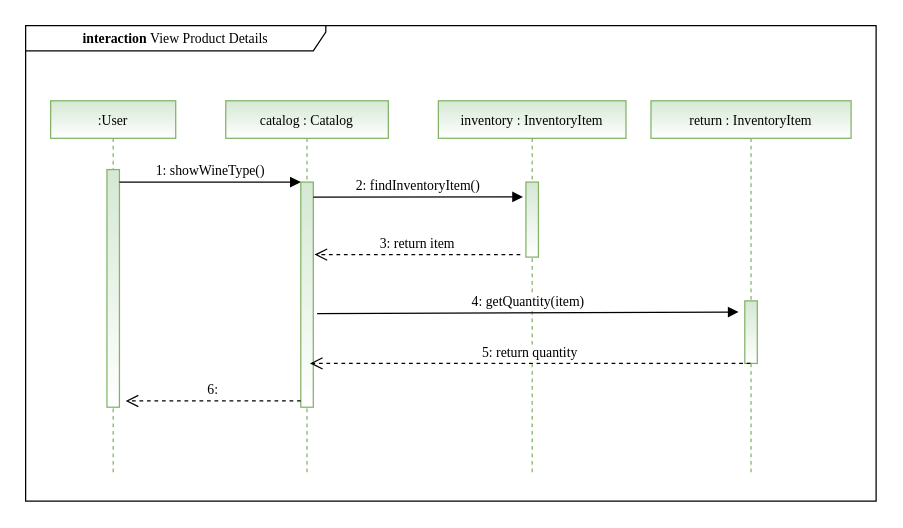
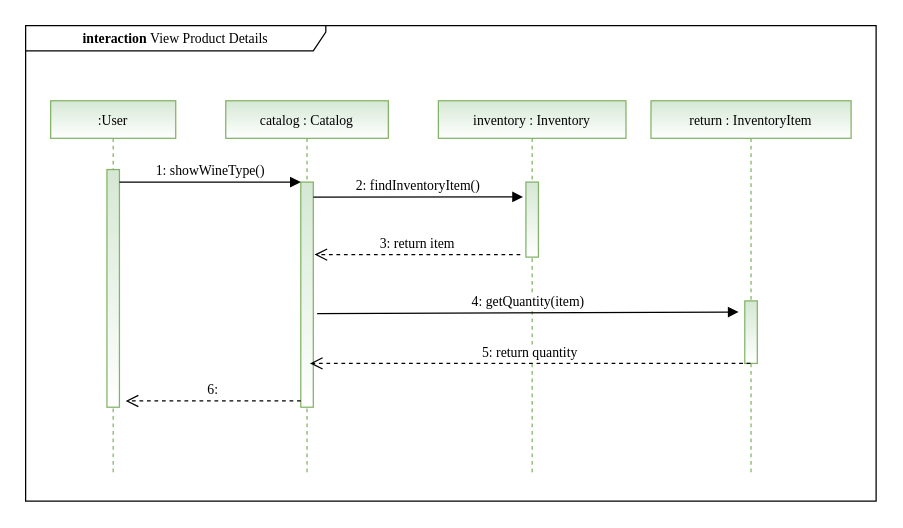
node "inventory : InventoryItem": label "inventory : InventoryItem" -> "inventory : Inventory"
